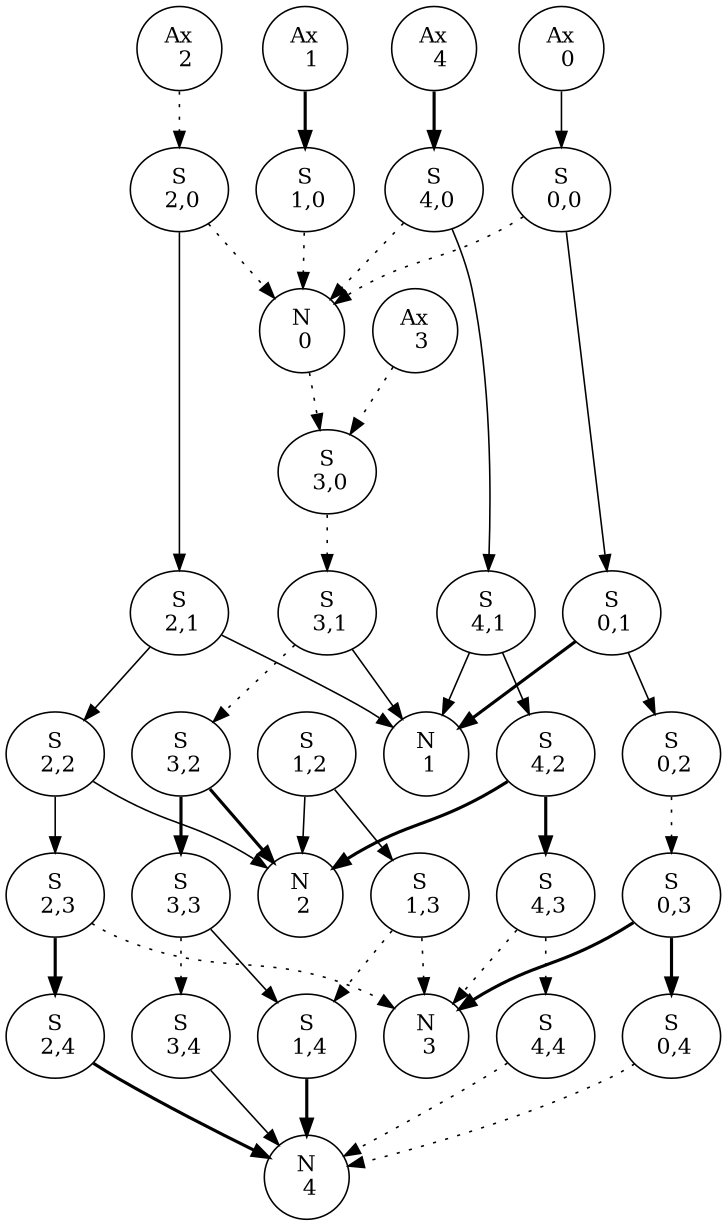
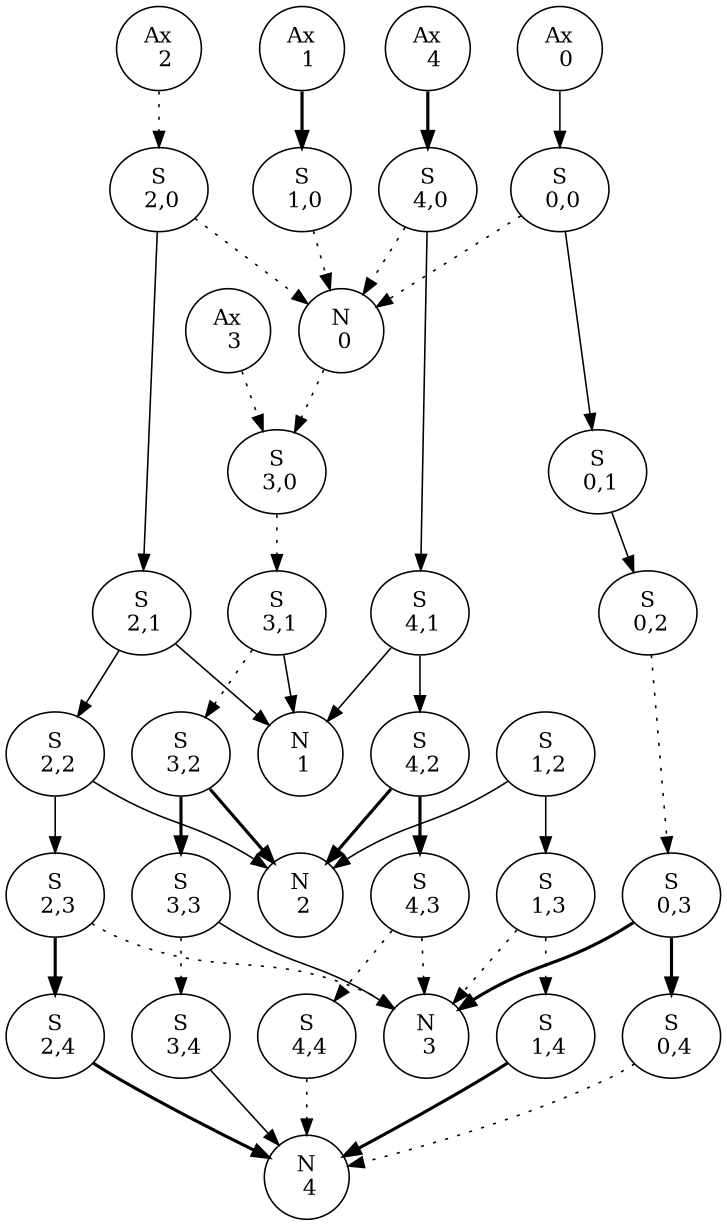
edge "S 0,1" -> "N 1": removed
edge "S 3,3" -> "S 1,4": now "S 3,3" -> "N 3"
